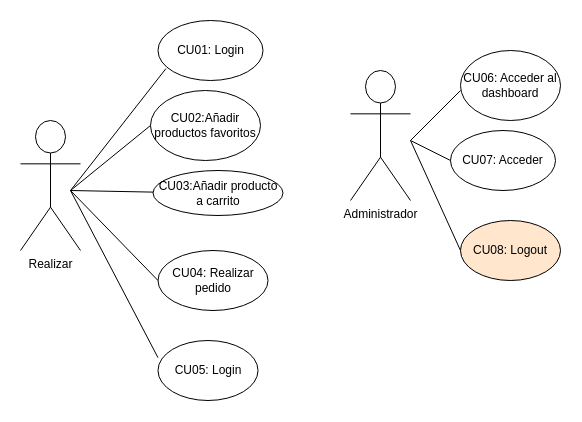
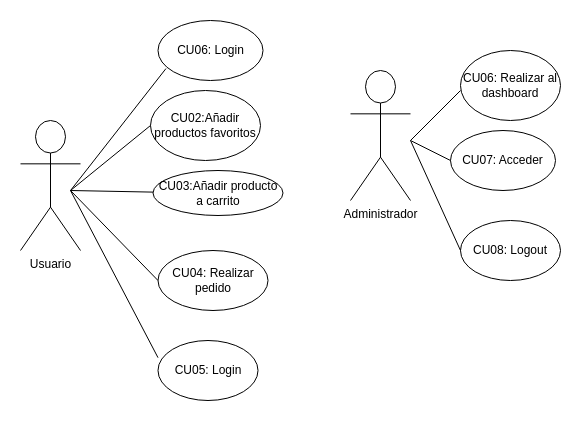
node "CU01: Login": label "CU01: Login" -> "CU06: Login"
node "CU06: Acceder al dashboard": label "CU06: Acceder al dashboard" -> "CU06: Realizar al dashboard"
node "CU08: Logout": fillcolor #ffe6cc -> #ffffff
node "Realizar": label "Realizar" -> "Usuario"
